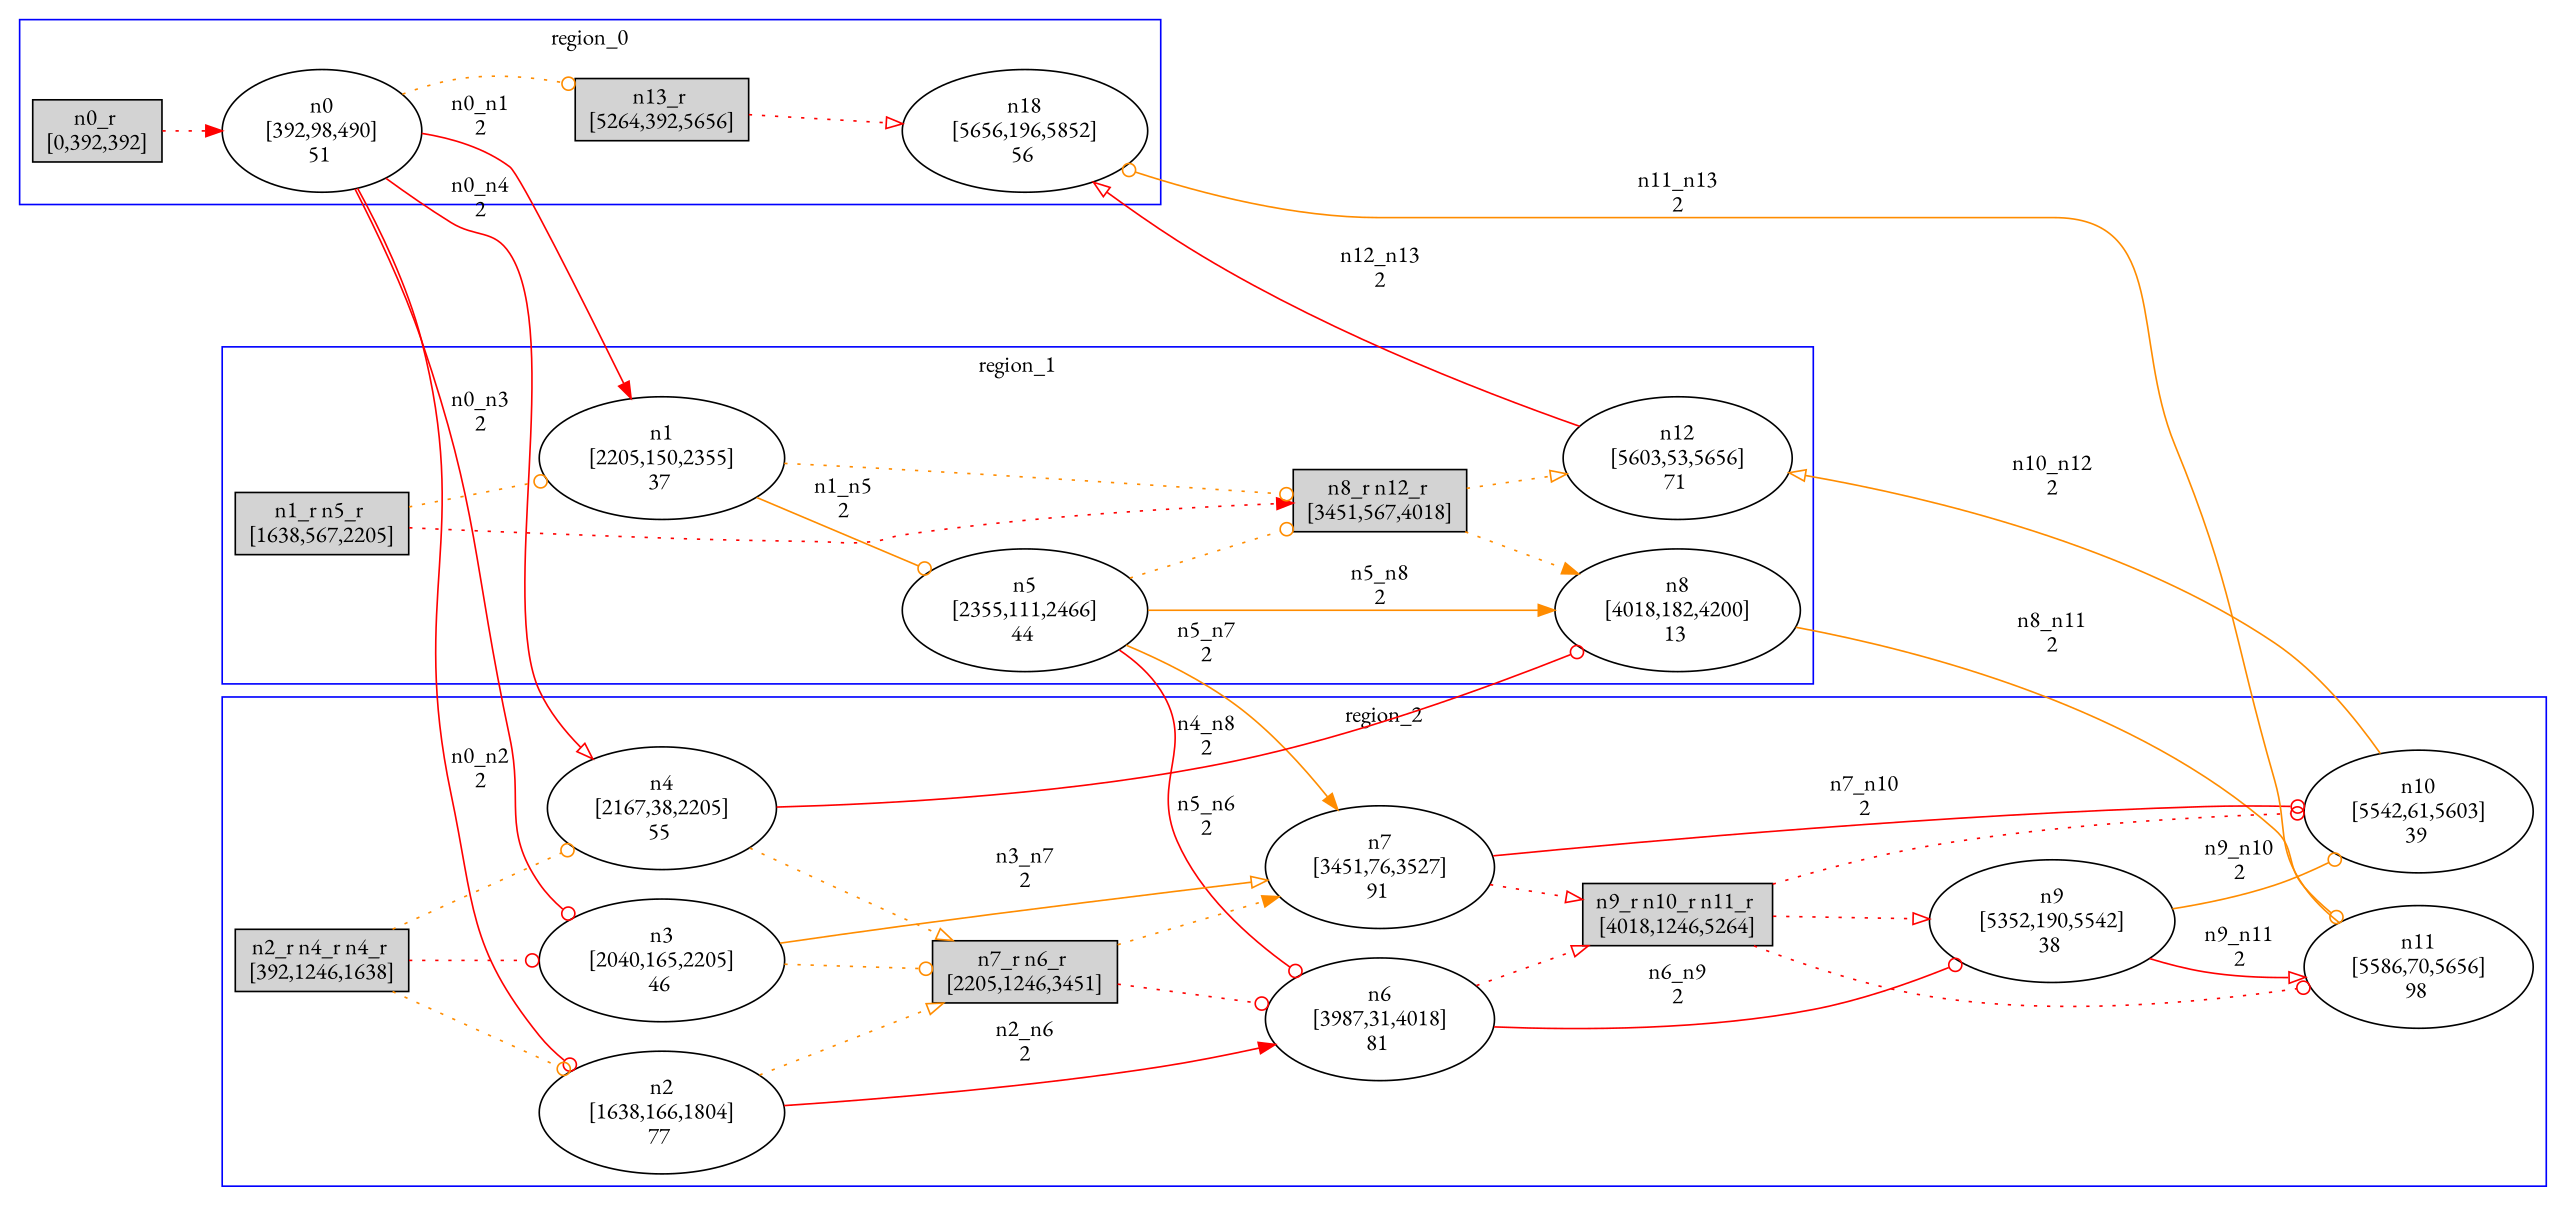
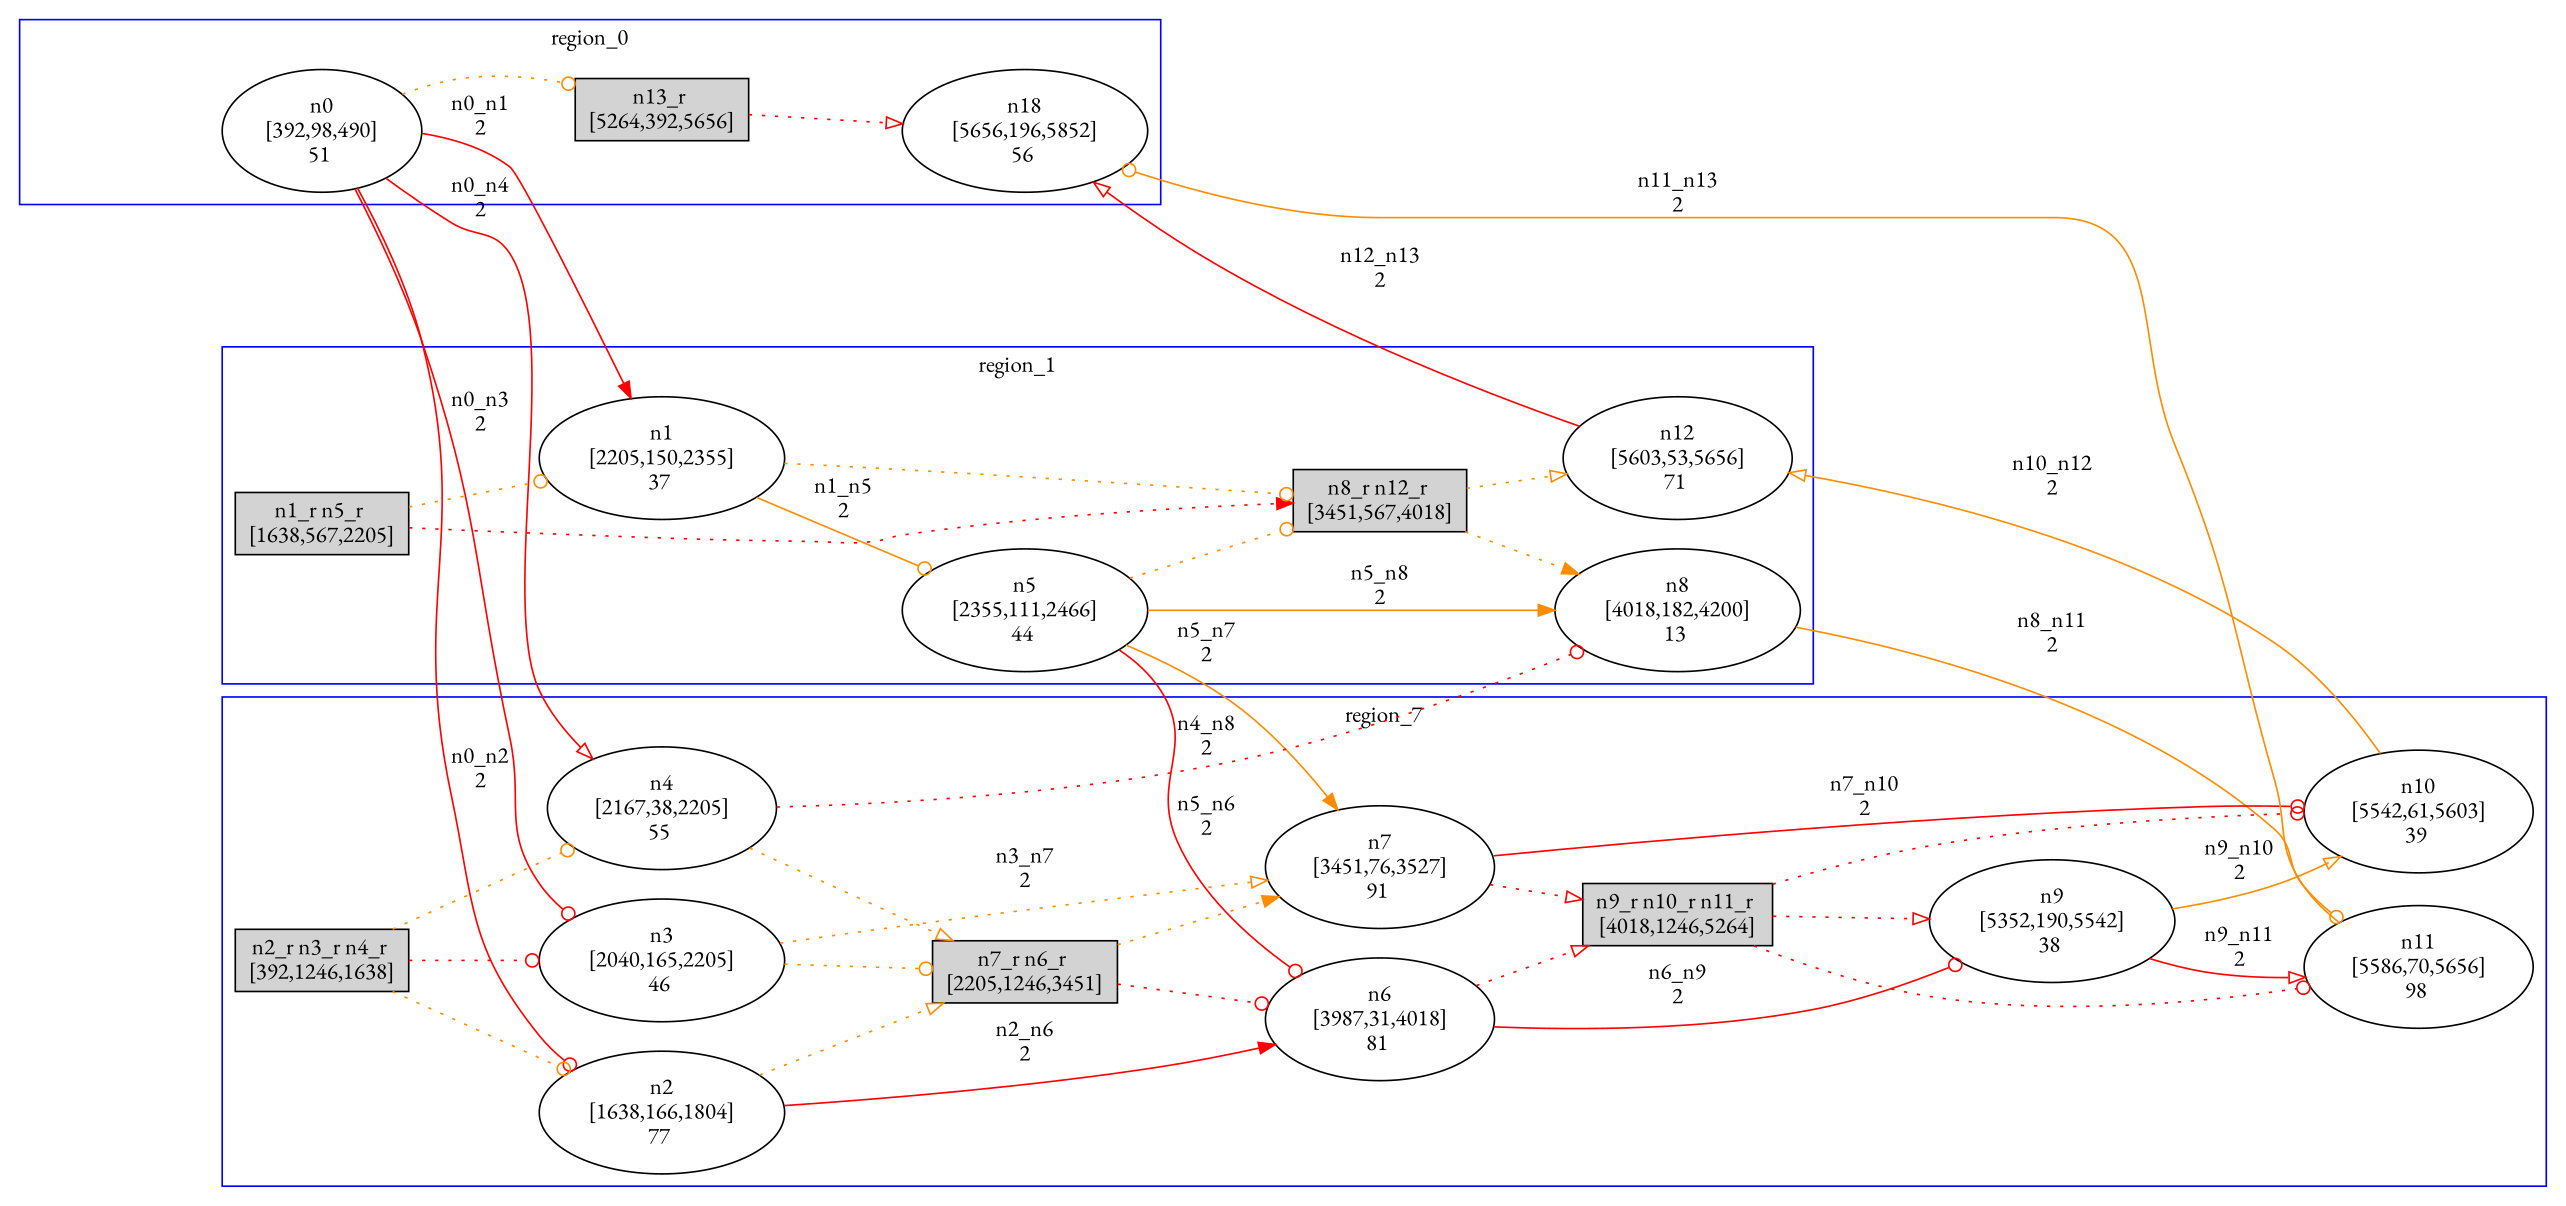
node "n0_r [0,392,392]": removed
cluster "region_2": label "region_2" -> "region_7"
edge "n4 [2167,38,2205] 55" -> "n8 [4018,182,4200] 13": style solid -> dotted
edge "n9 [5352,190,5542] 38" -> "n10 [5542,61,5603] 39": arrowhead odot -> onormal
edge "n3 [2040,165,2205] 46" -> "n7 [3451,76,3527] 91": style solid -> dotted
node "n2_r n4_r n4_r [392,1246,1638]": label "n2_r n4_r n4_r [392,1246,1638]" -> "n2_r n3_r n4_r [392,1246,1638]"
